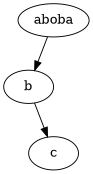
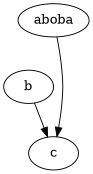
edge "aboba" -> "b": now "aboba" -> "c"
